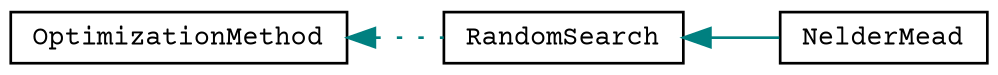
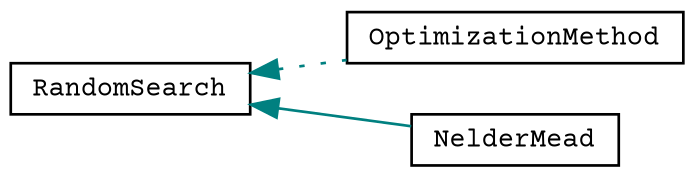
edge "RandomSearch" -> "OptimizationMethod": reversed
